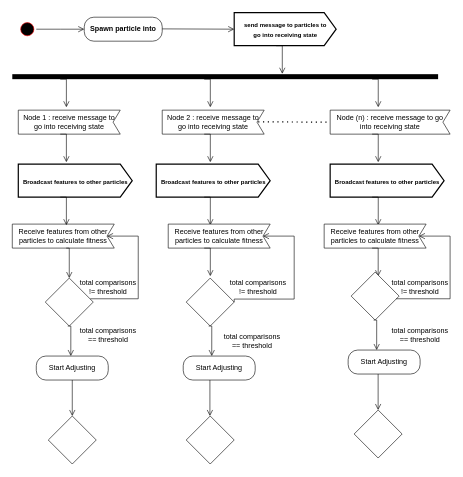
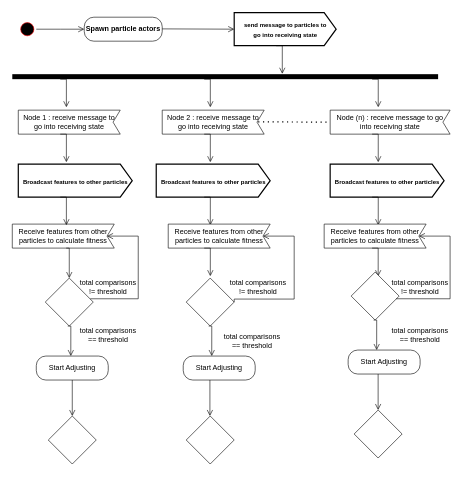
node "Spawn particle into": label "Spawn particle into" -> "Spawn particle actors"
